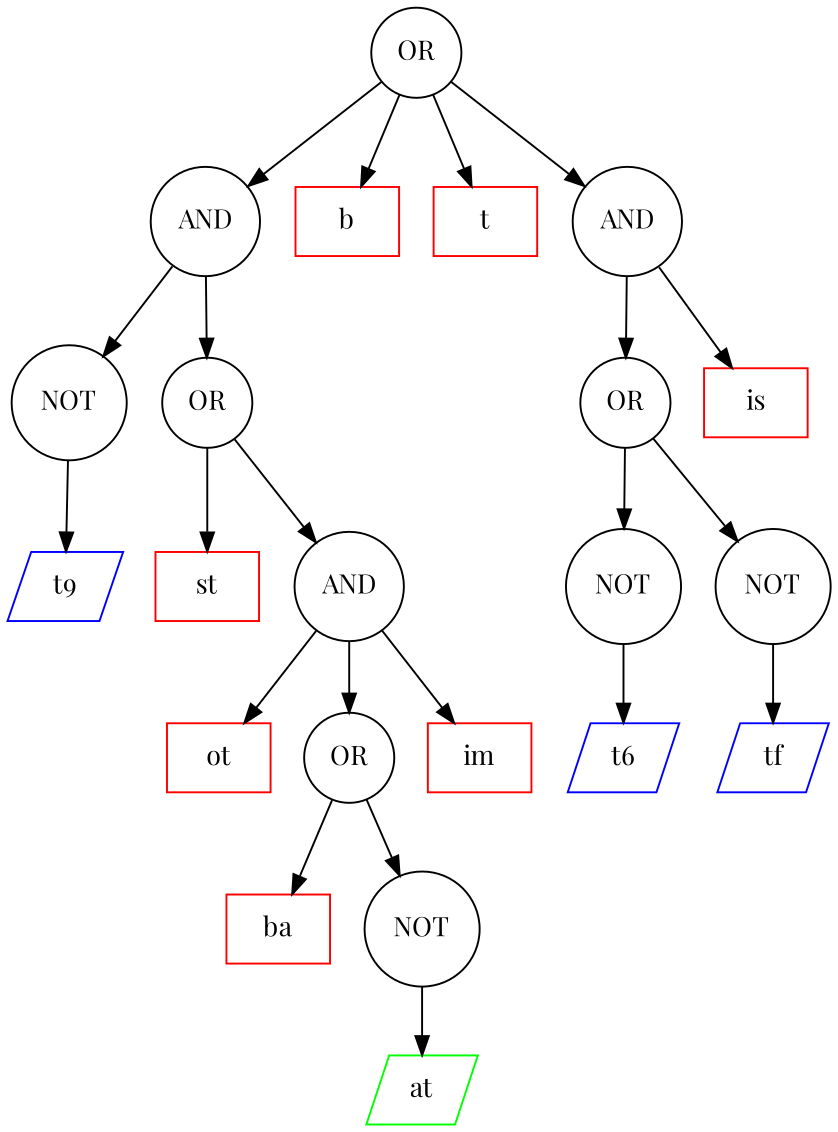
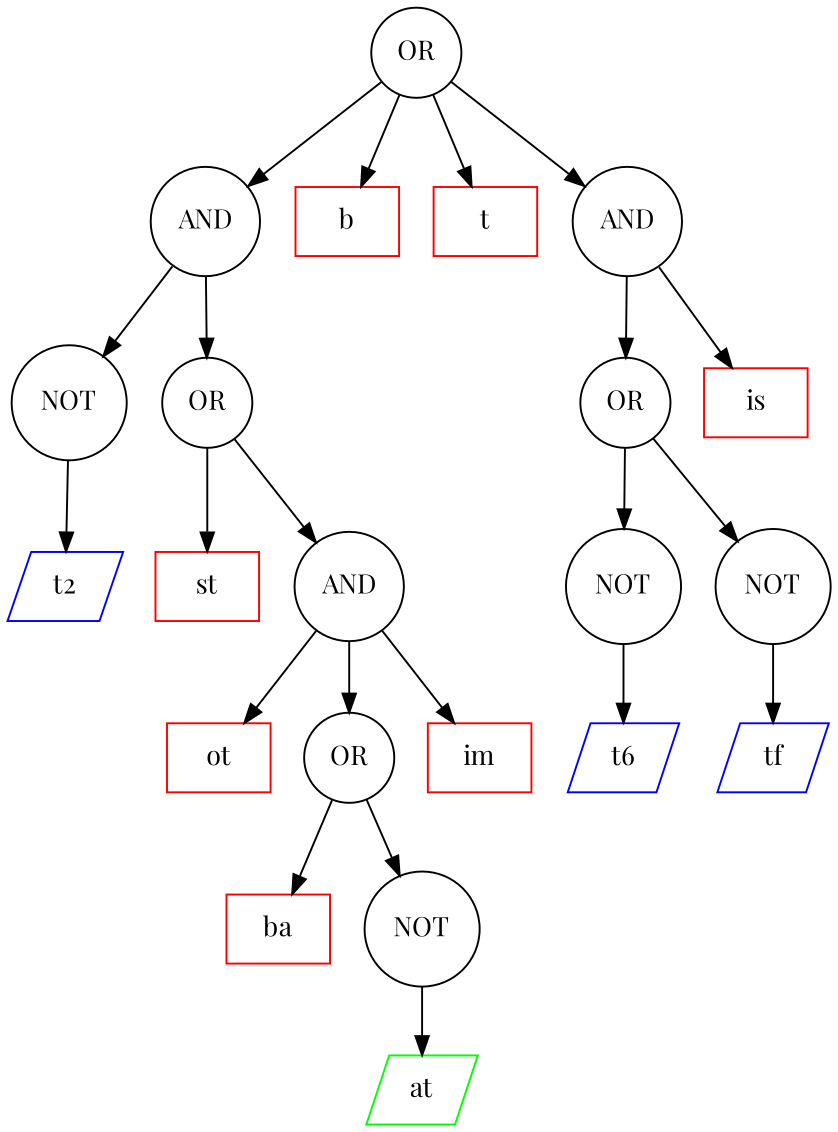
node "t9": label "t9" -> "t2"
